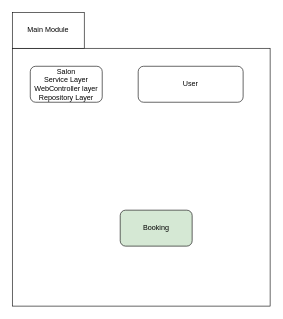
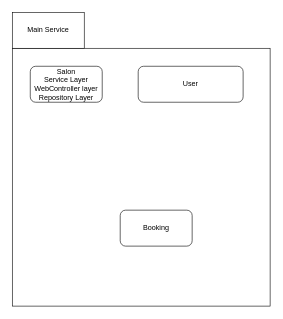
node "Main Module": label "Main Module" -> "Main Service"
node "Booking": fillcolor #d5e8d4 -> #ffffff
